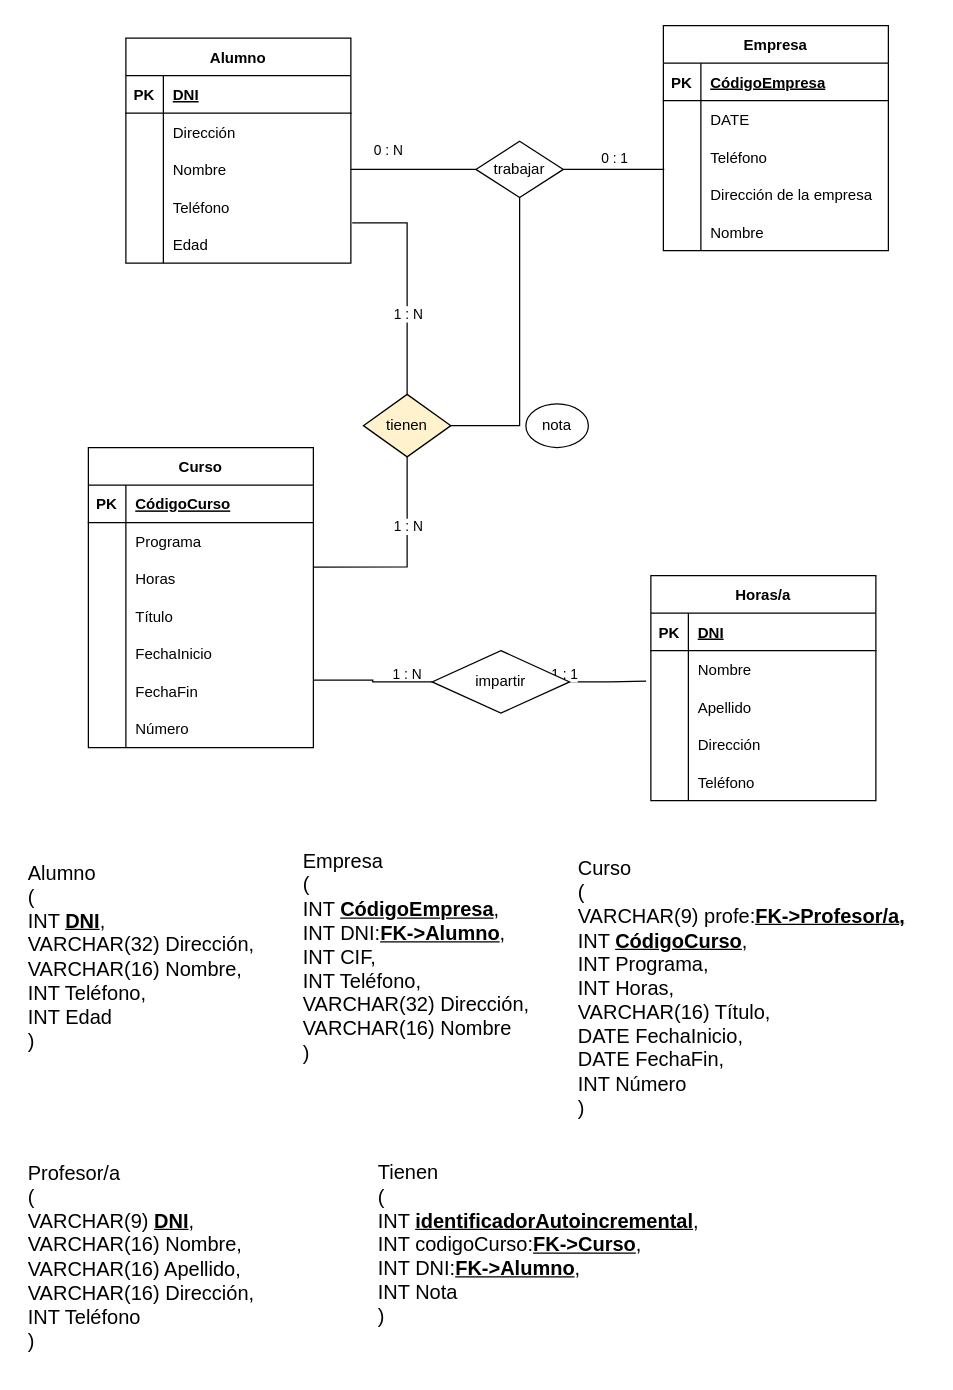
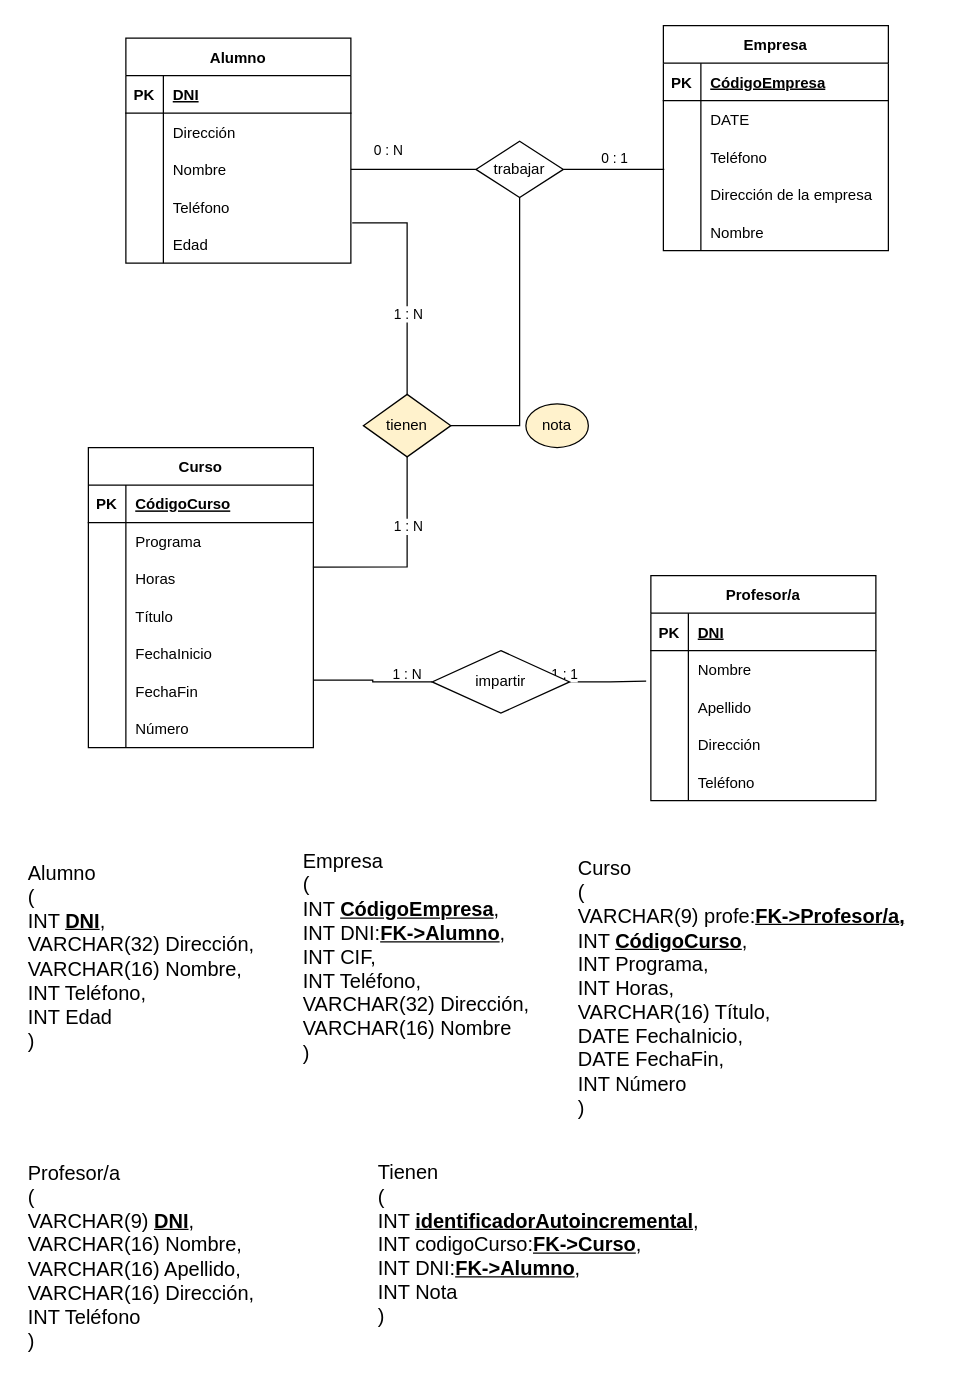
node "nota": fillcolor #ffffff -> #fff2cc
node "Horas/a": label "Horas/a" -> "Profesor/a"
